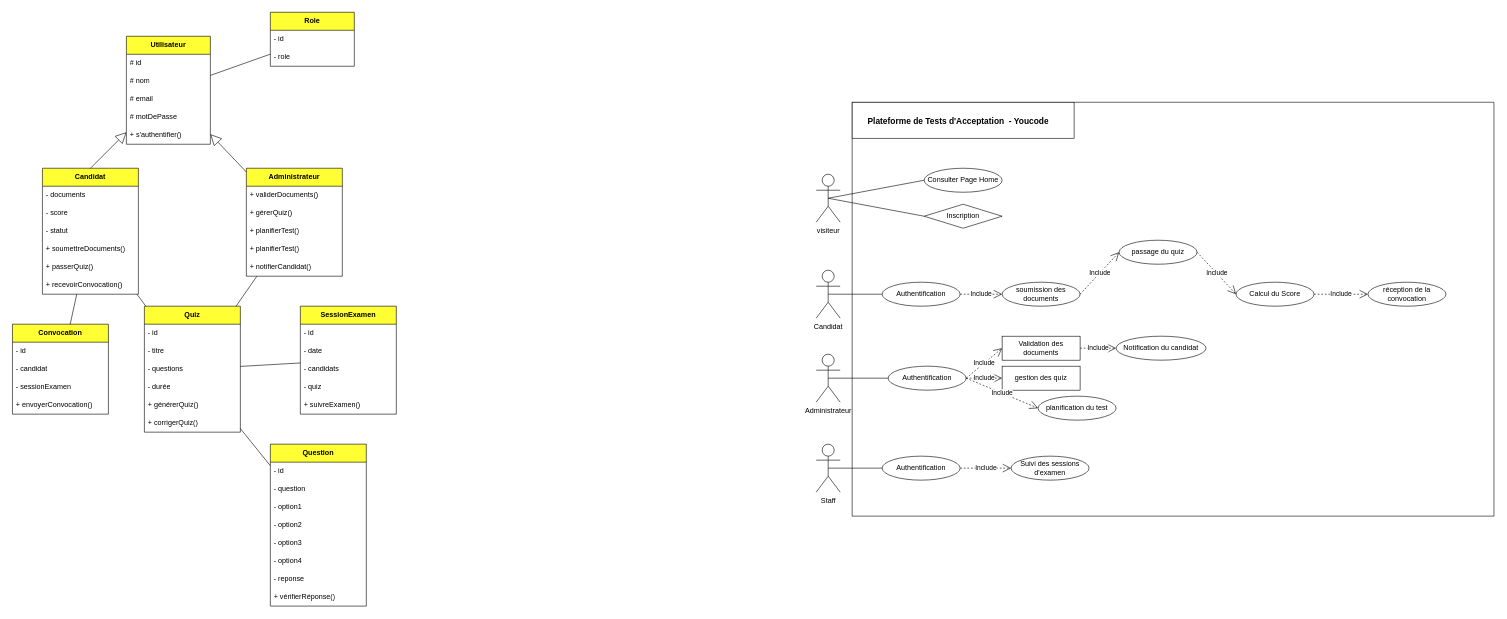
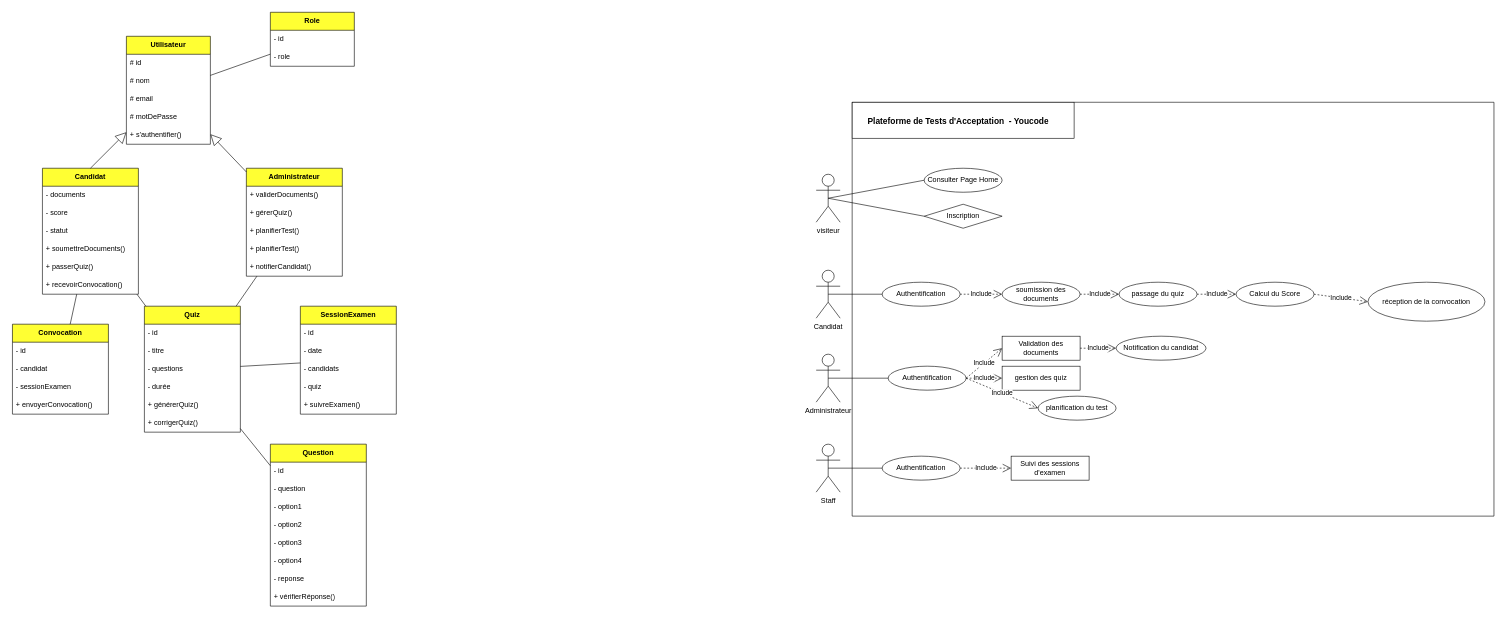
node "passage du quiz": moved (1158, 252) -> (1158, 294)
node "réception de la convocation": size 78x24 -> 117x39
node "Suivi des sessions d'examen": shape ellipse -> rectangle
